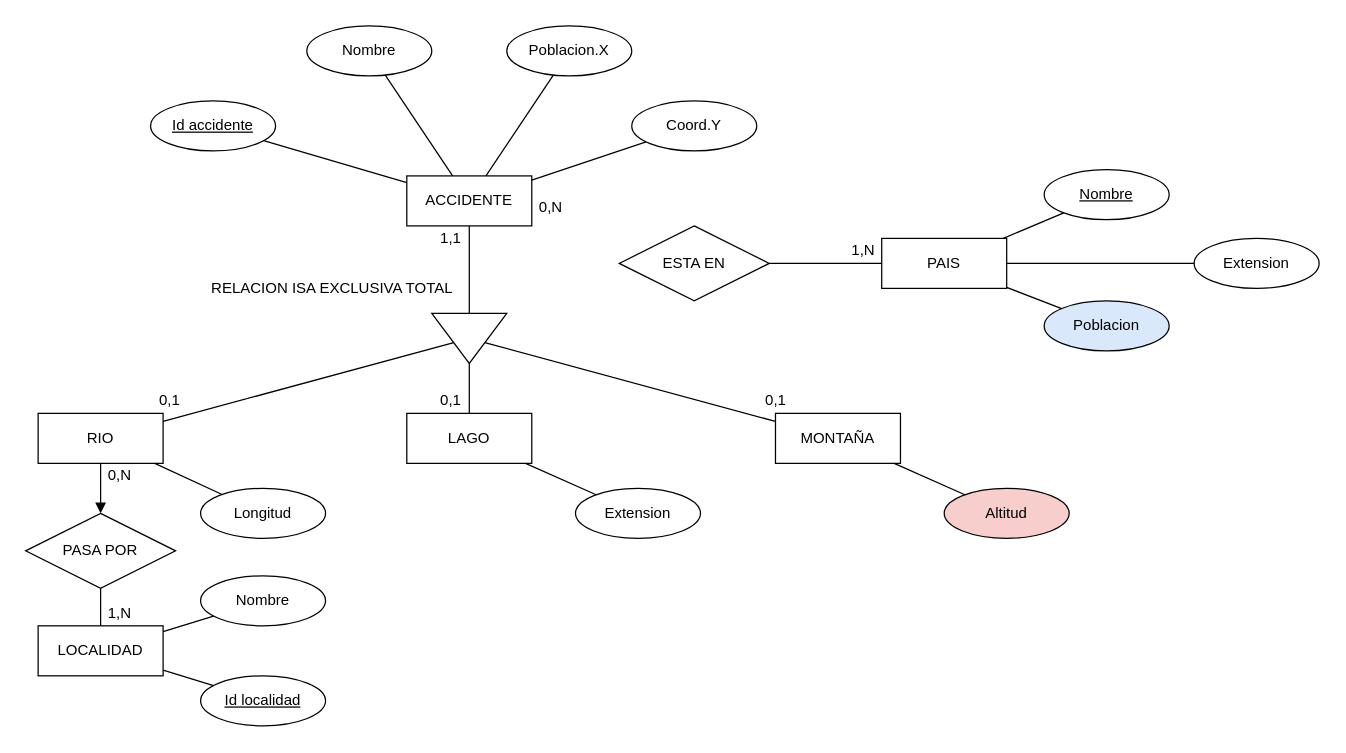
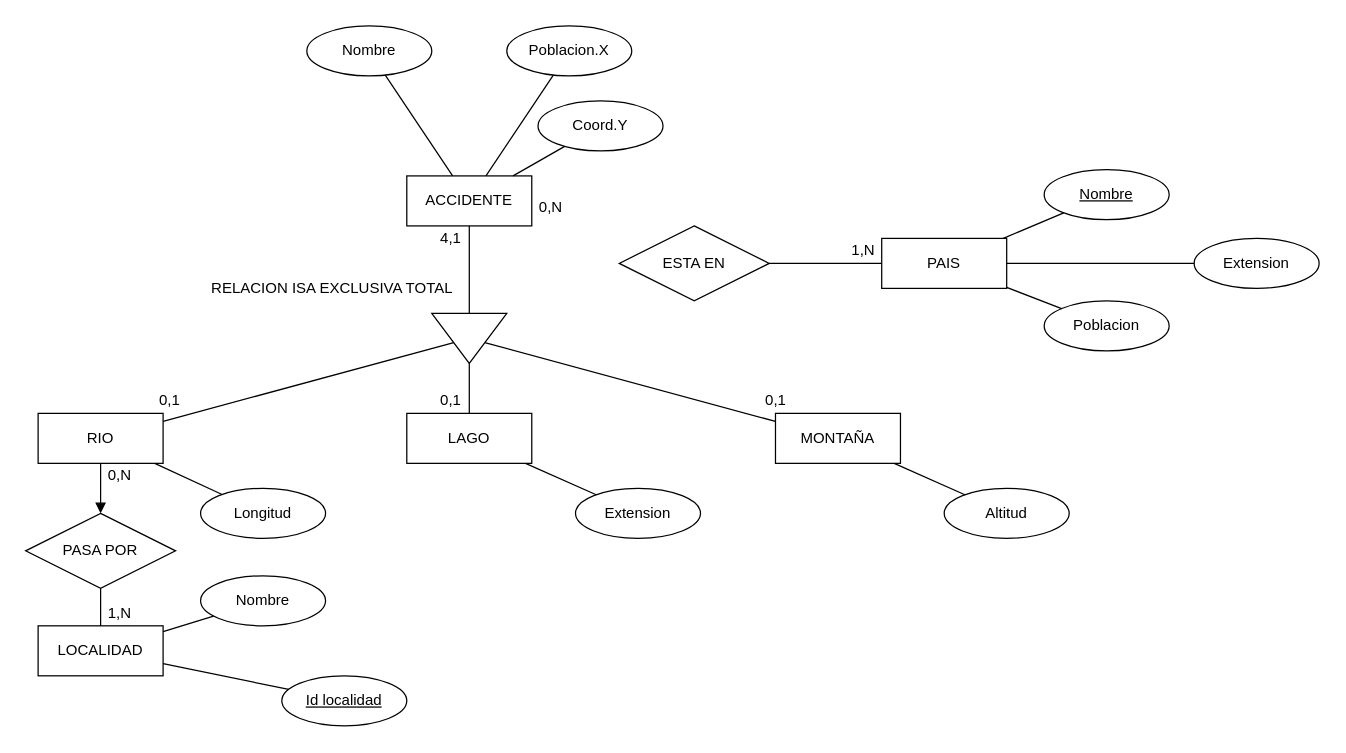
node "Id accidente": removed
node "Coord.Y": moved (694, 126) -> (601, 126)
edge "Id accidente" -- "ACCIDENTE": removed
node "1,1": label "1,1" -> "4,1"
node "Poblacion": fillcolor #dae8fc -> #ffffff
node "Altitud": fillcolor #f8cecc -> #ffffff
node "Id localidad": moved (263, 701) -> (344, 701)
